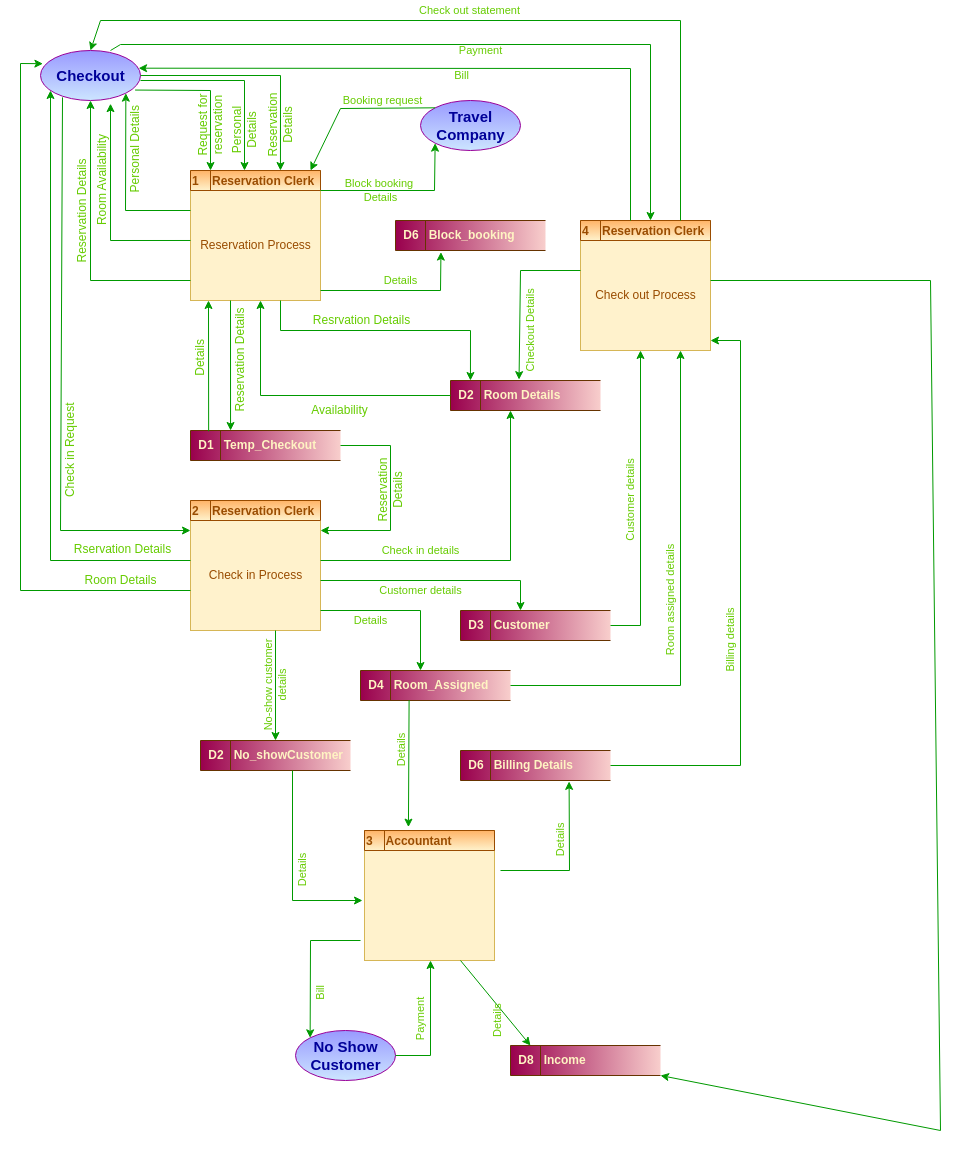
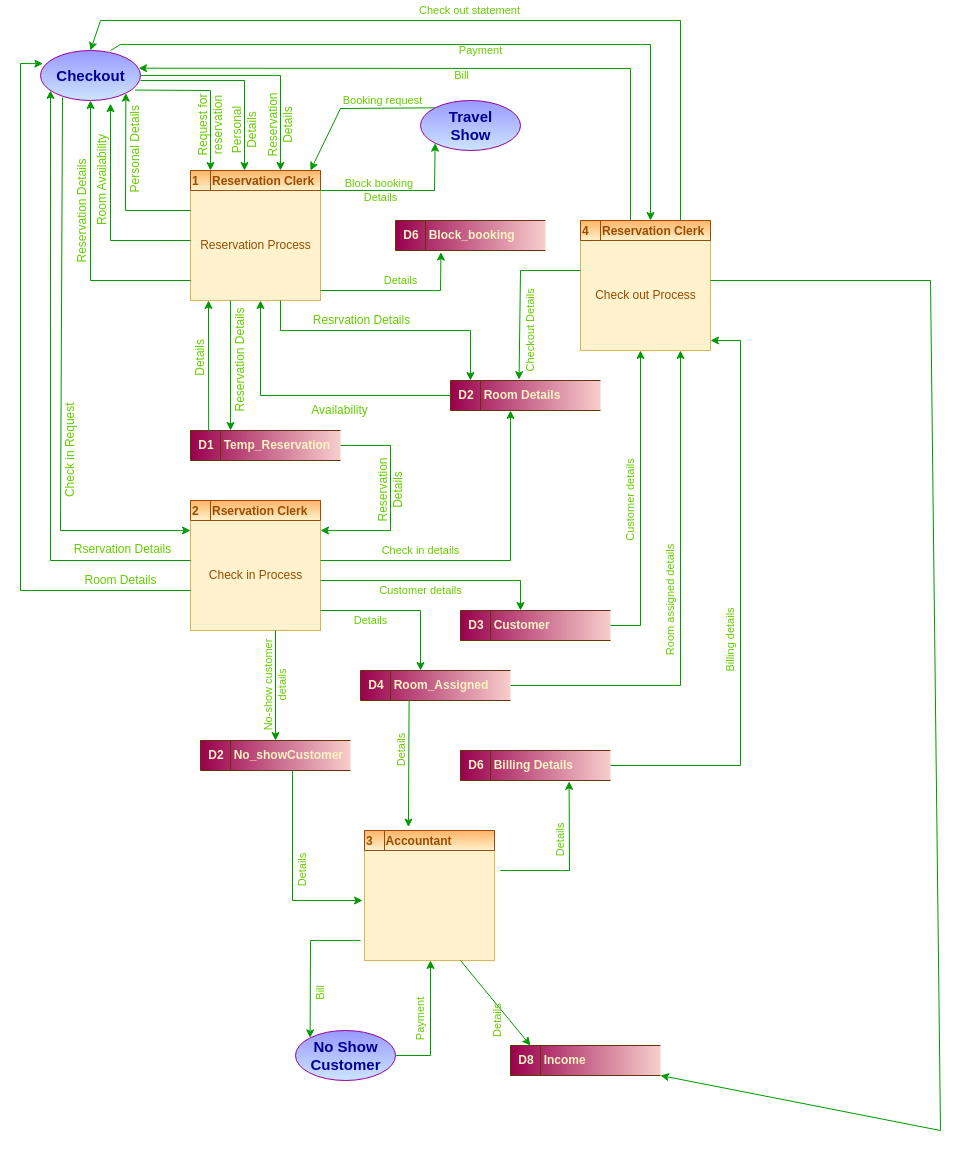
node "Travel Company": label "Travel Company" -> "Travel Show"
node "D1 Temp_Checkout": label "D1 Temp_Checkout" -> "D1 Temp_Reservation"
node "2 Reservation Clerk": label "2 Reservation Clerk" -> "2 Rservation Clerk"
